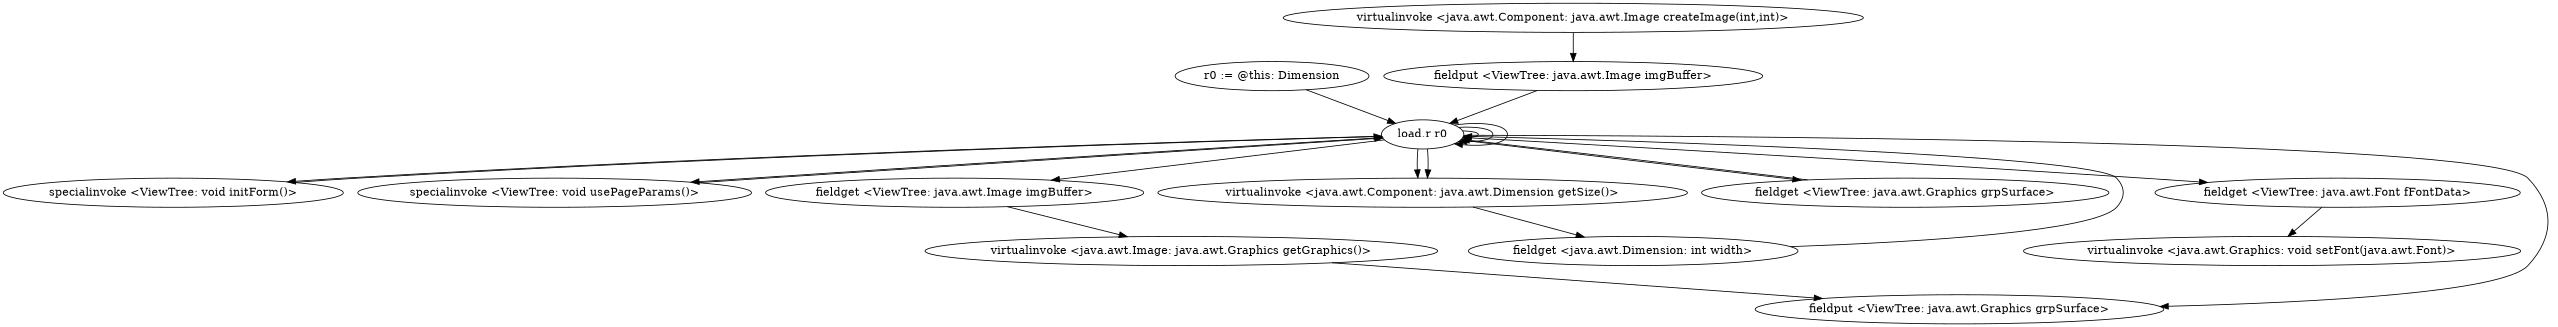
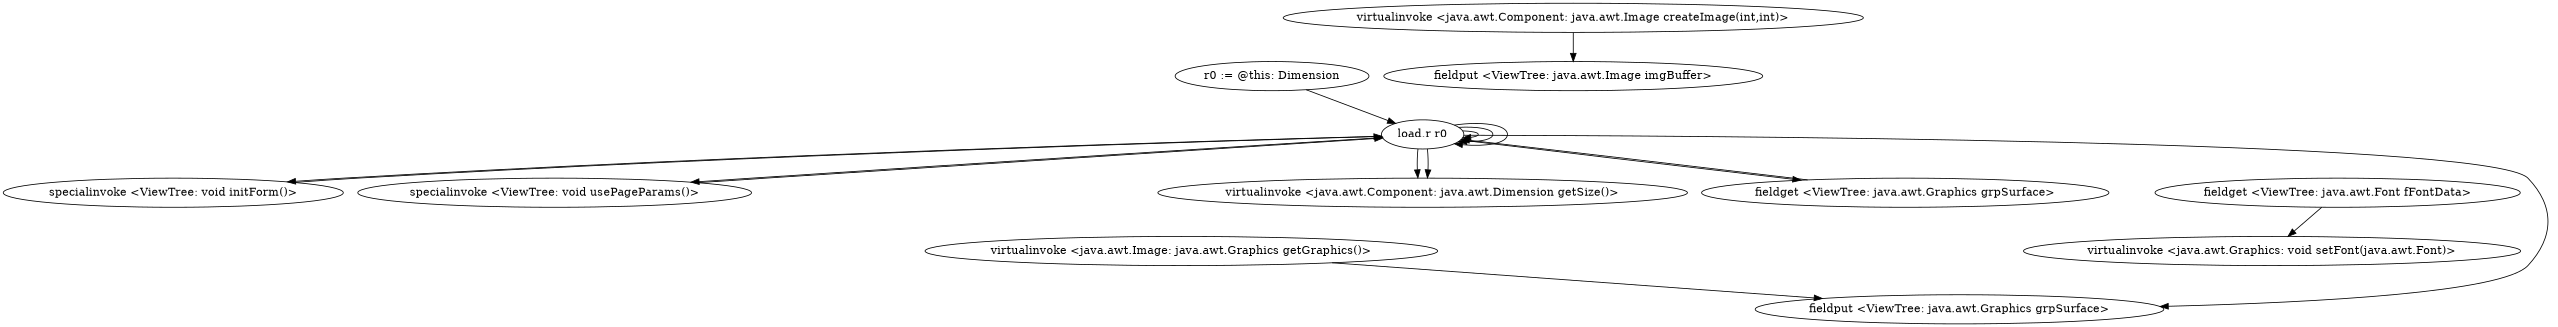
edge "fieldput <ViewTree: java.awt.Image imgBuffer>" -> "load.r r0": removed
edge "load.r r0" -> "fieldget <ViewTree: java.awt.Font fFontData>": removed
node "fieldget <ViewTree: java.awt.Image imgBuffer>": removed
node "fieldget <java.awt.Dimension: int width>": removed
